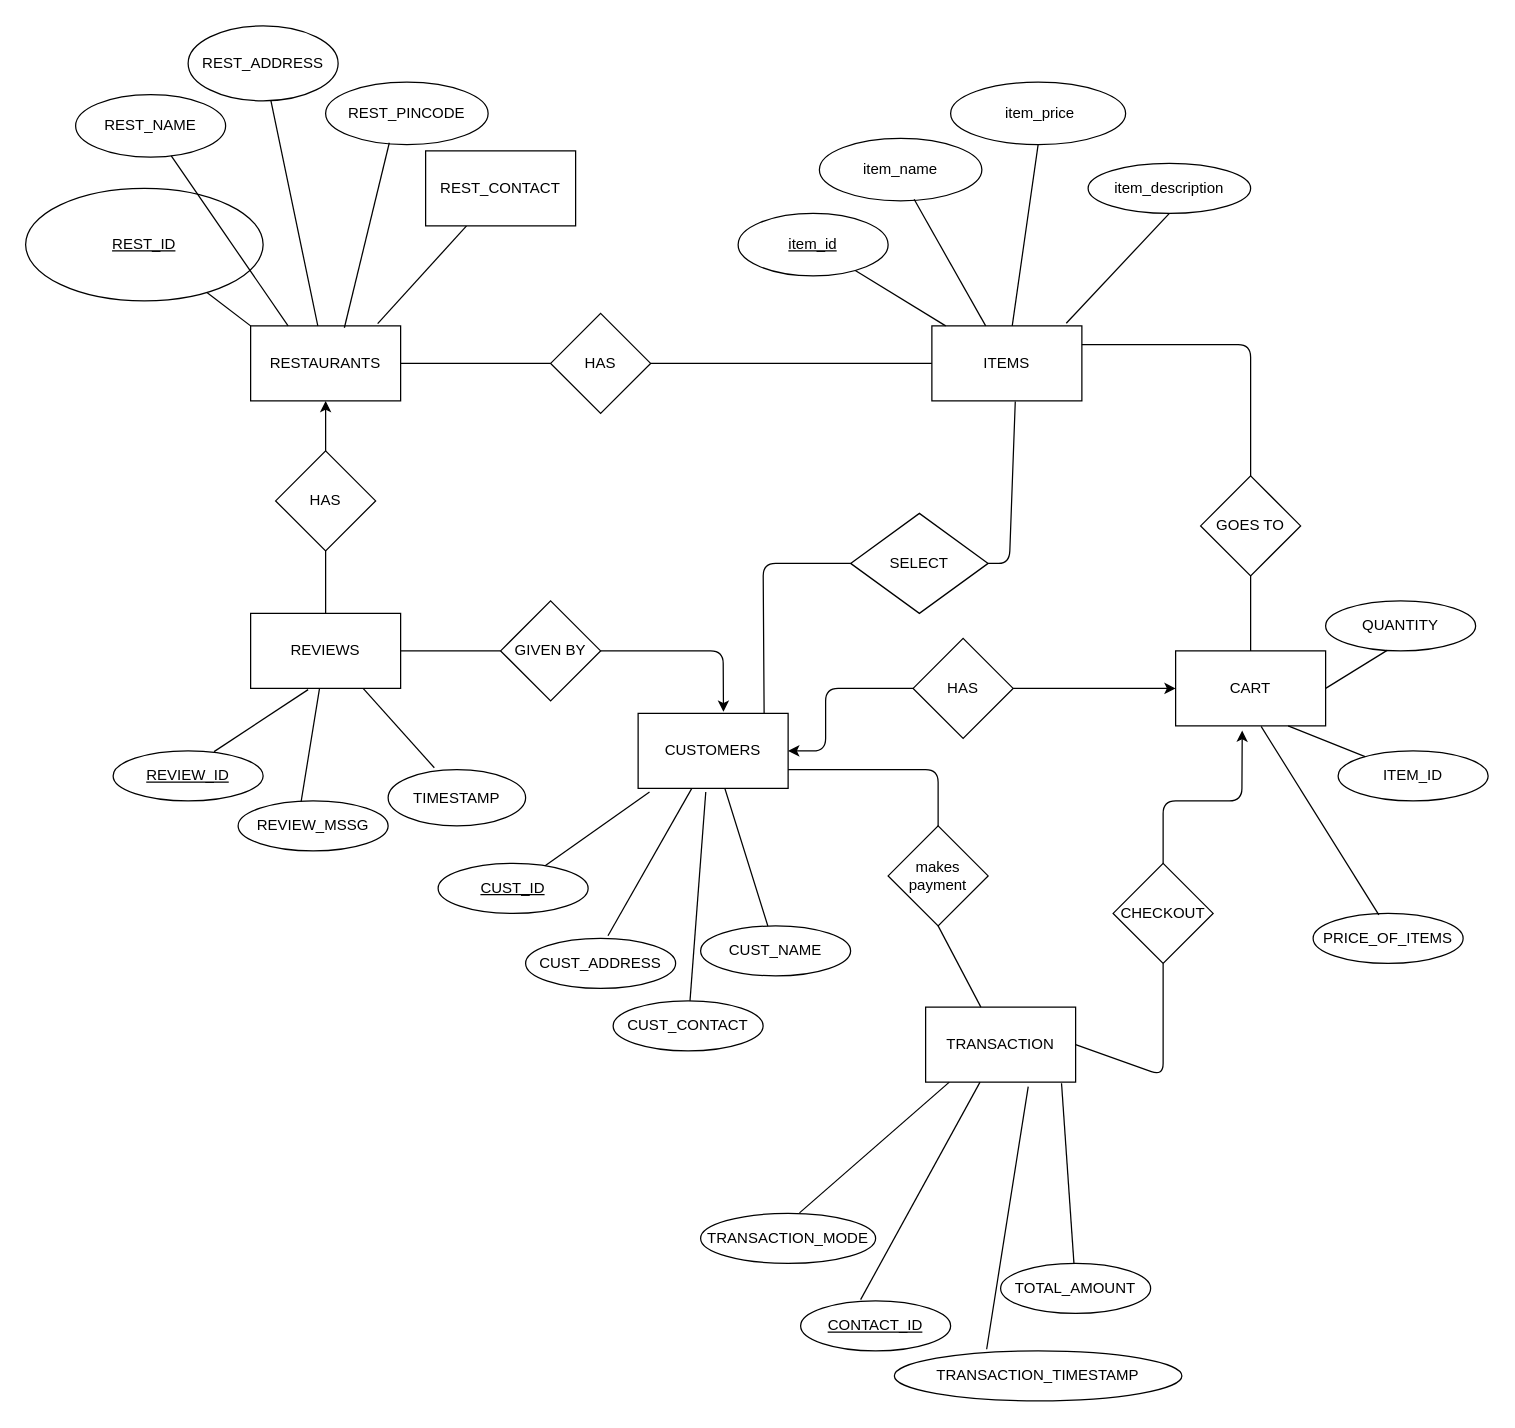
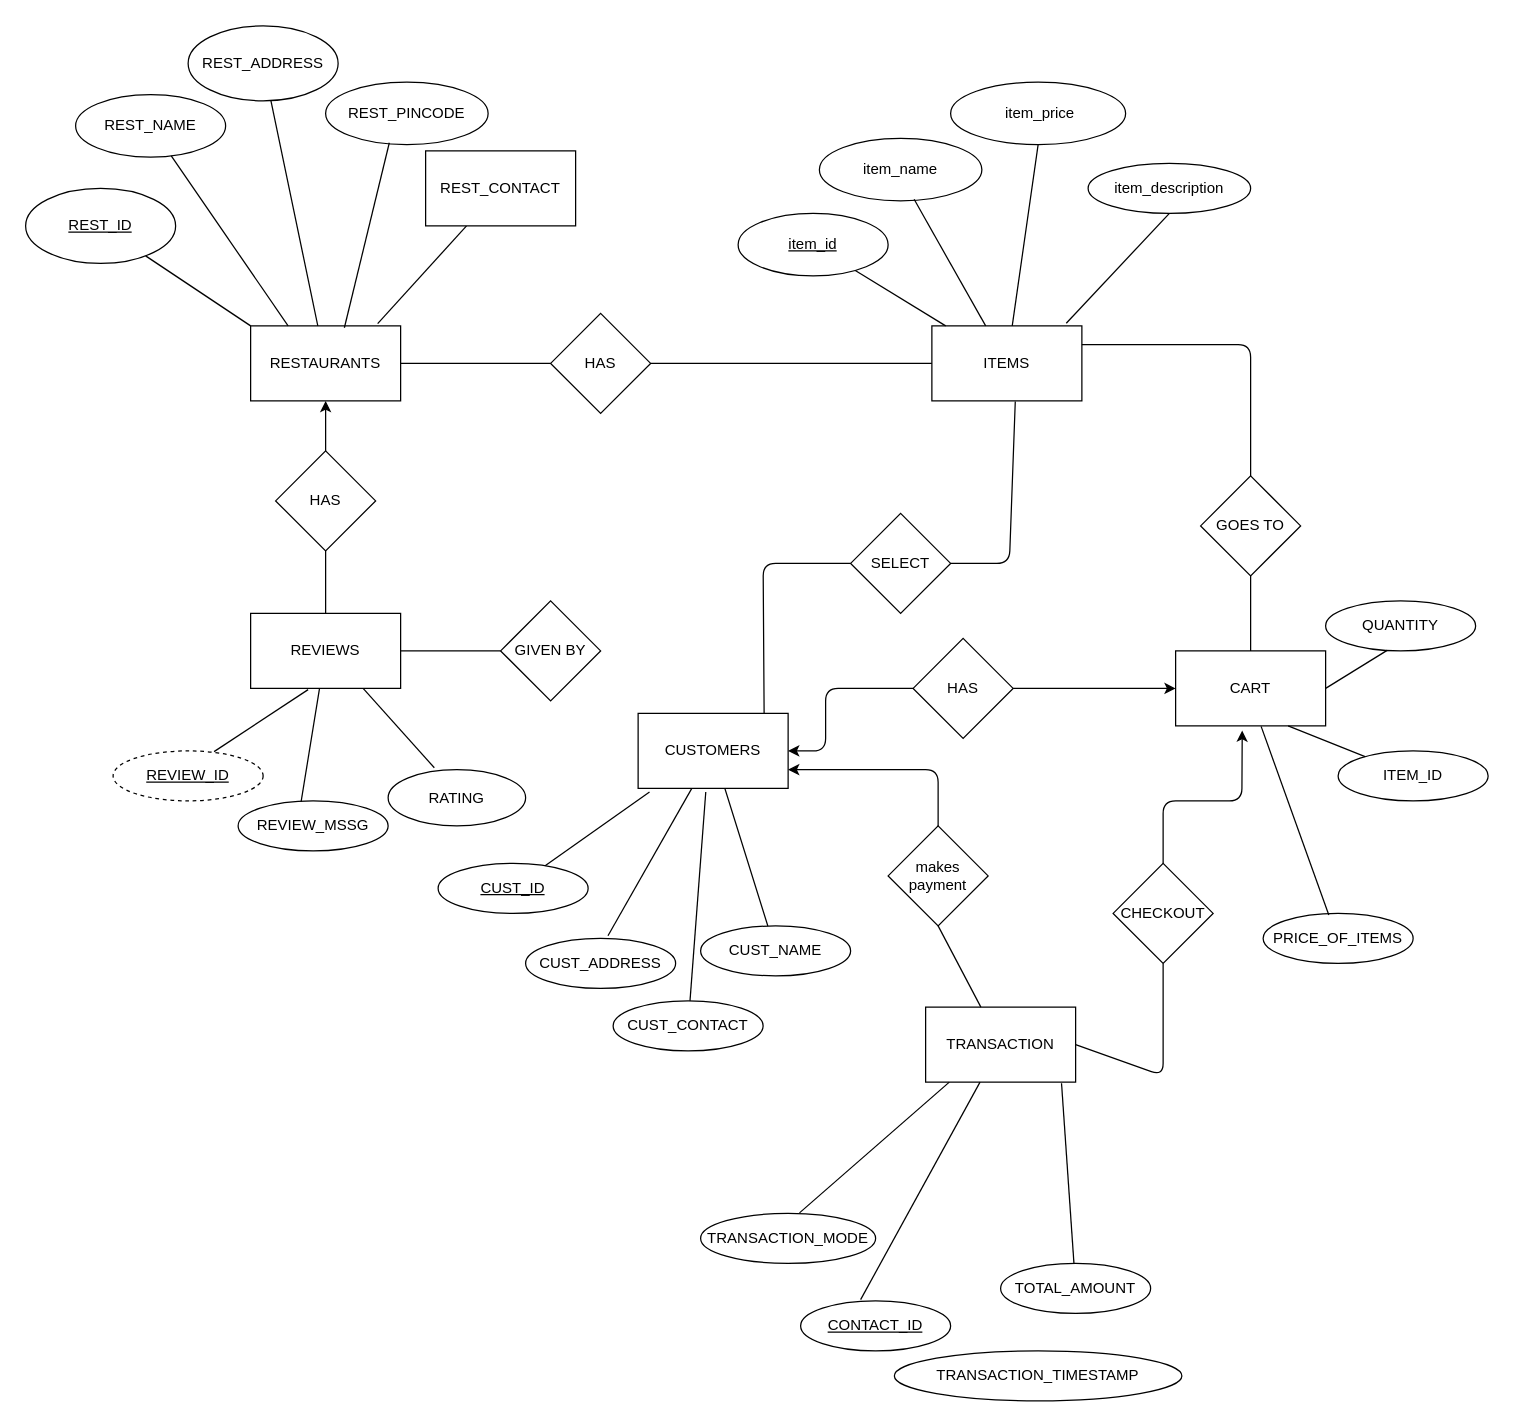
node "REST_ID": size 238x113 -> 150x75
node "SELECT": size 138x100 -> 100x100
edge "GIVEN BY" -> "CUSTOMERS": removed
edge "CUSTOMERS" -- "makes payment": arrowhead none -> classic
node "REVIEW_ID": style solid -> dashed
node "TIMESTAMP": label "TIMESTAMP" -> "RATING"
node "PRICE_OF_ITEMS": moved (1388, 938) -> (1338, 938)
edge "TRANSACTION" -- "TRANSACTION_TIMESTAMP": removed
